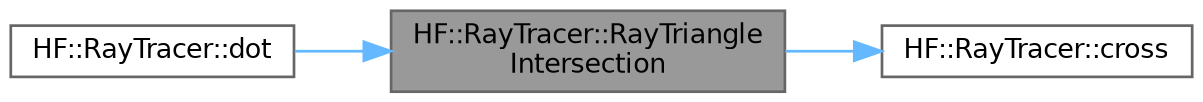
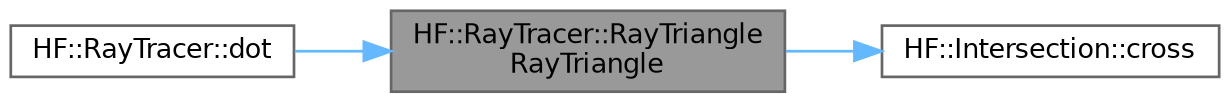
node "HF::RayTracer::RayTriangle Intersection": label "HF::RayTracer::RayTriangle Intersection" -> "HF::RayTracer::RayTriangle RayTriangle"
node "HF::RayTracer::cross": label "HF::RayTracer::cross" -> "HF::Intersection::cross"
